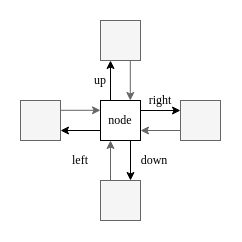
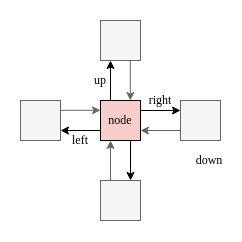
node "node": fillcolor #ffffff -> #f8cecc
node "left": moved (81, 161) -> (81, 141)
node "down": moved (155, 161) -> (210, 161)
